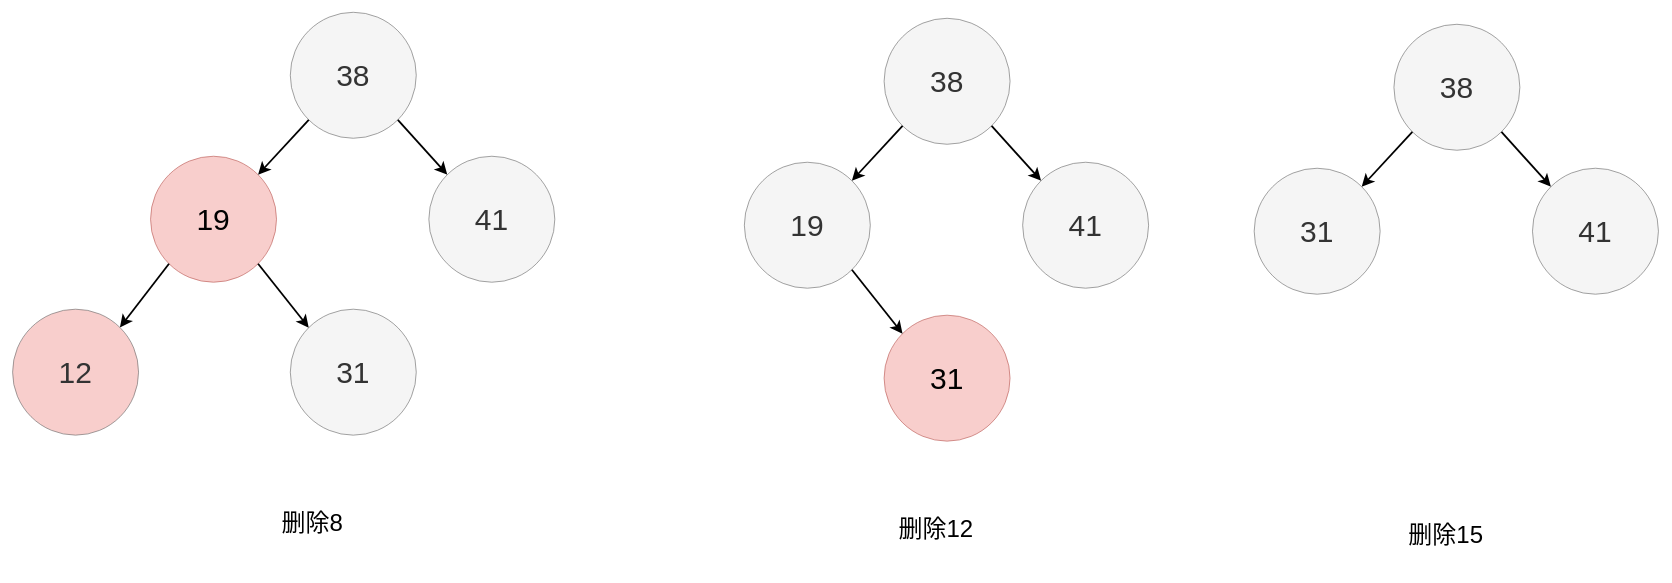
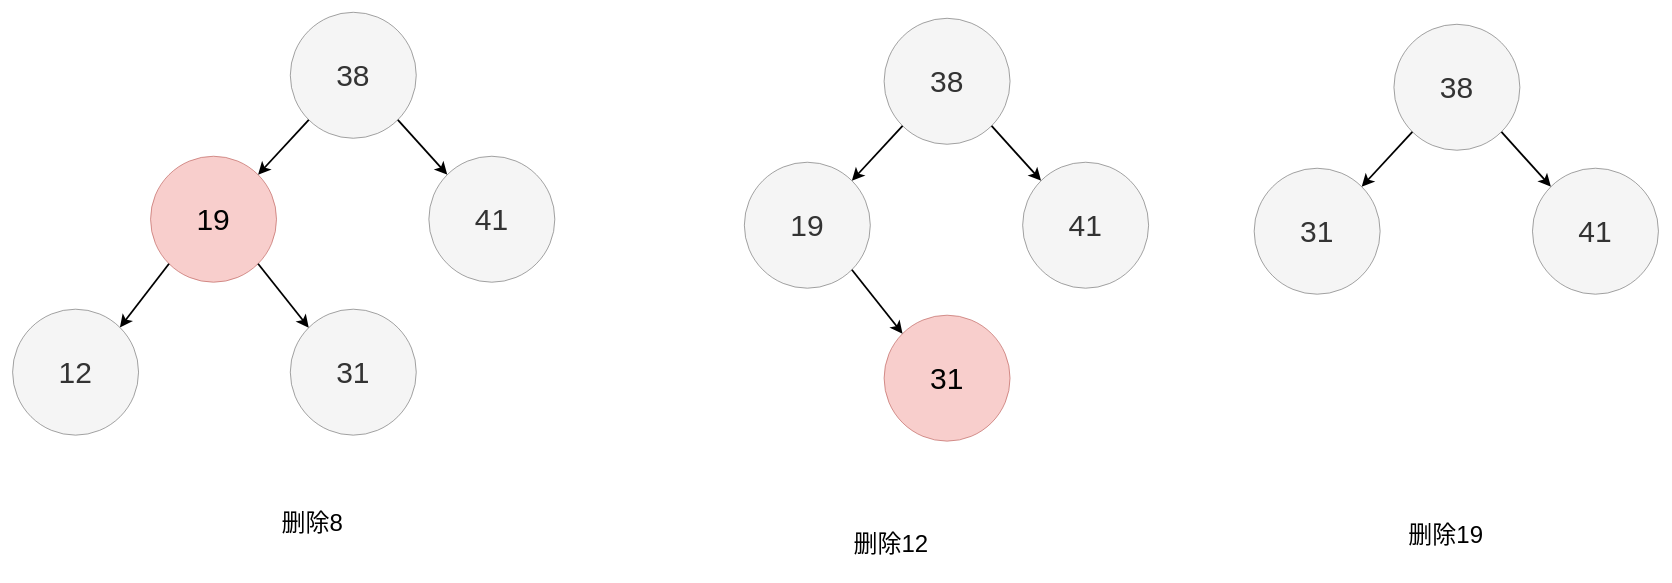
node "12": fillcolor #f8cecc -> #f5f5f5
node "删除12": moved (936, 528) -> (891, 543)
node "删除15": label "删除15" -> "删除19"
